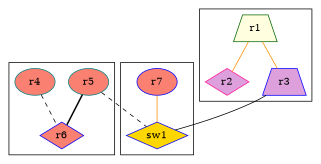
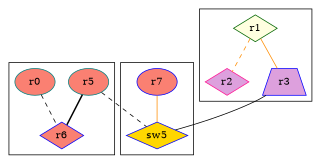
node "r1": shape trapezium -> diamond
edge "r1" -- "r2": style solid -> dashed
node "r4": label "r4" -> "r0"
node "sw1": label "sw1" -> "sw5"
